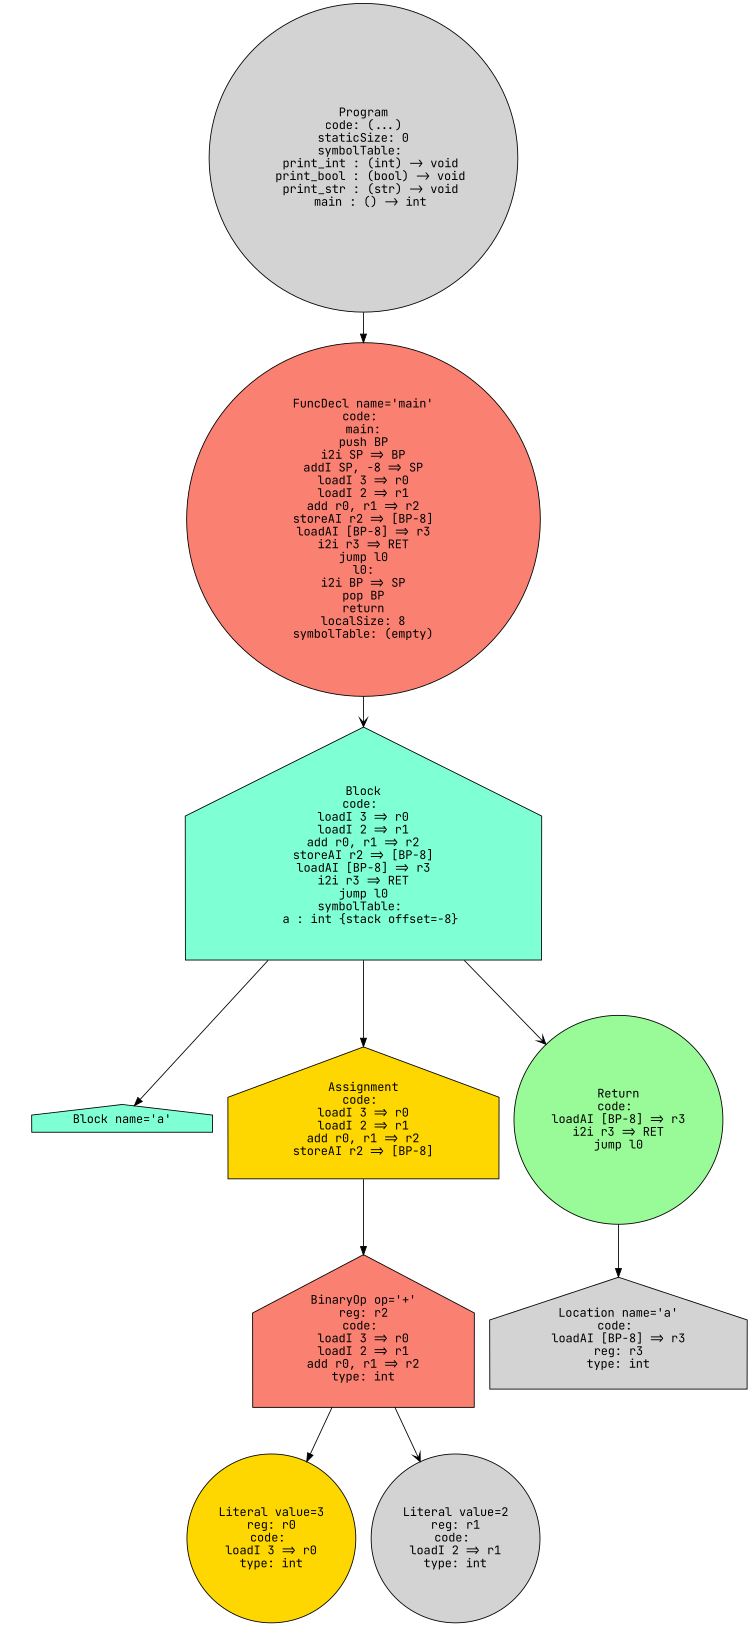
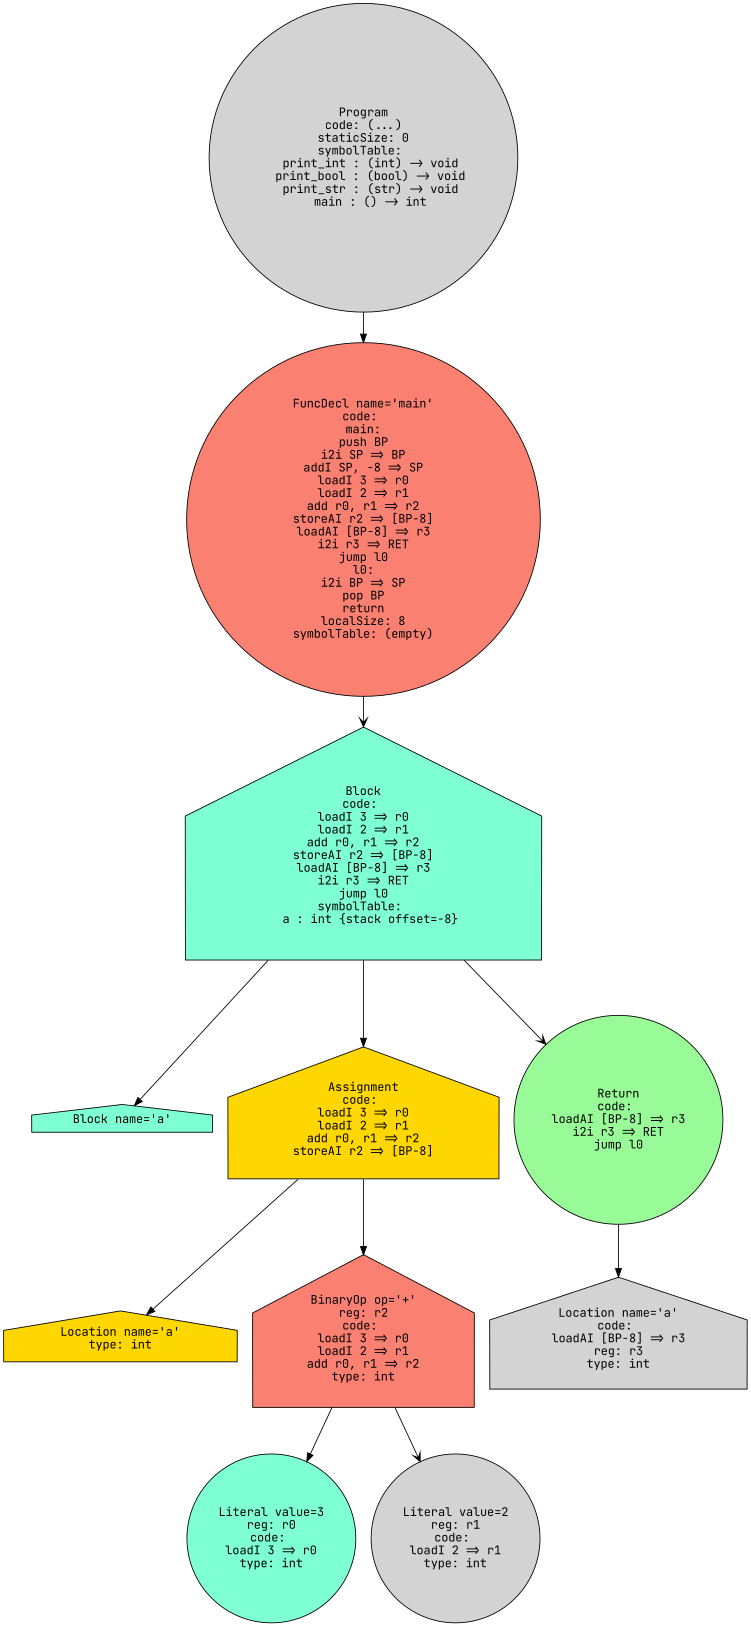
node "Location name='a' type: int": added
node "Literal value=3 reg: r0 code: loadI 3 => r0 type: int": fillcolor gold -> aquamarine
